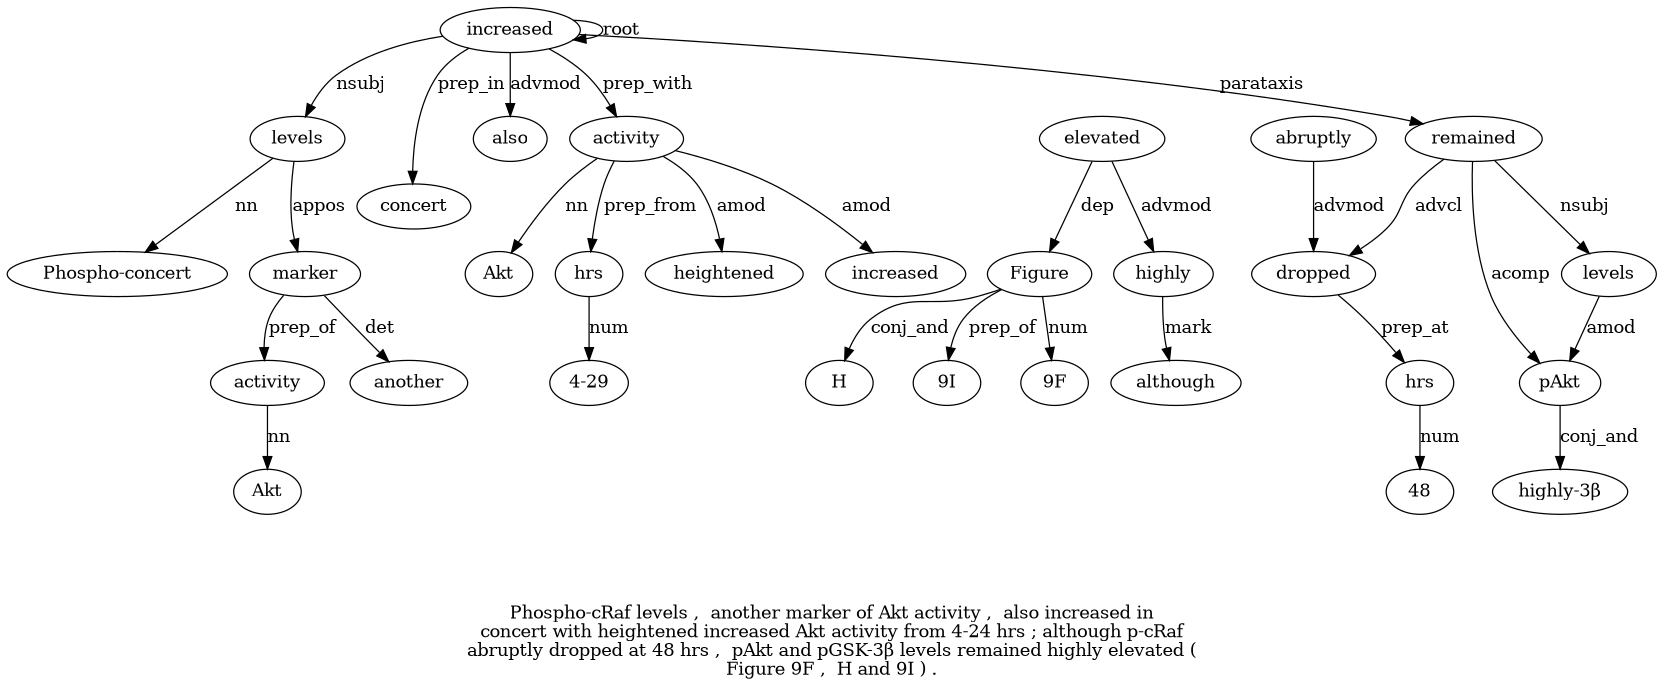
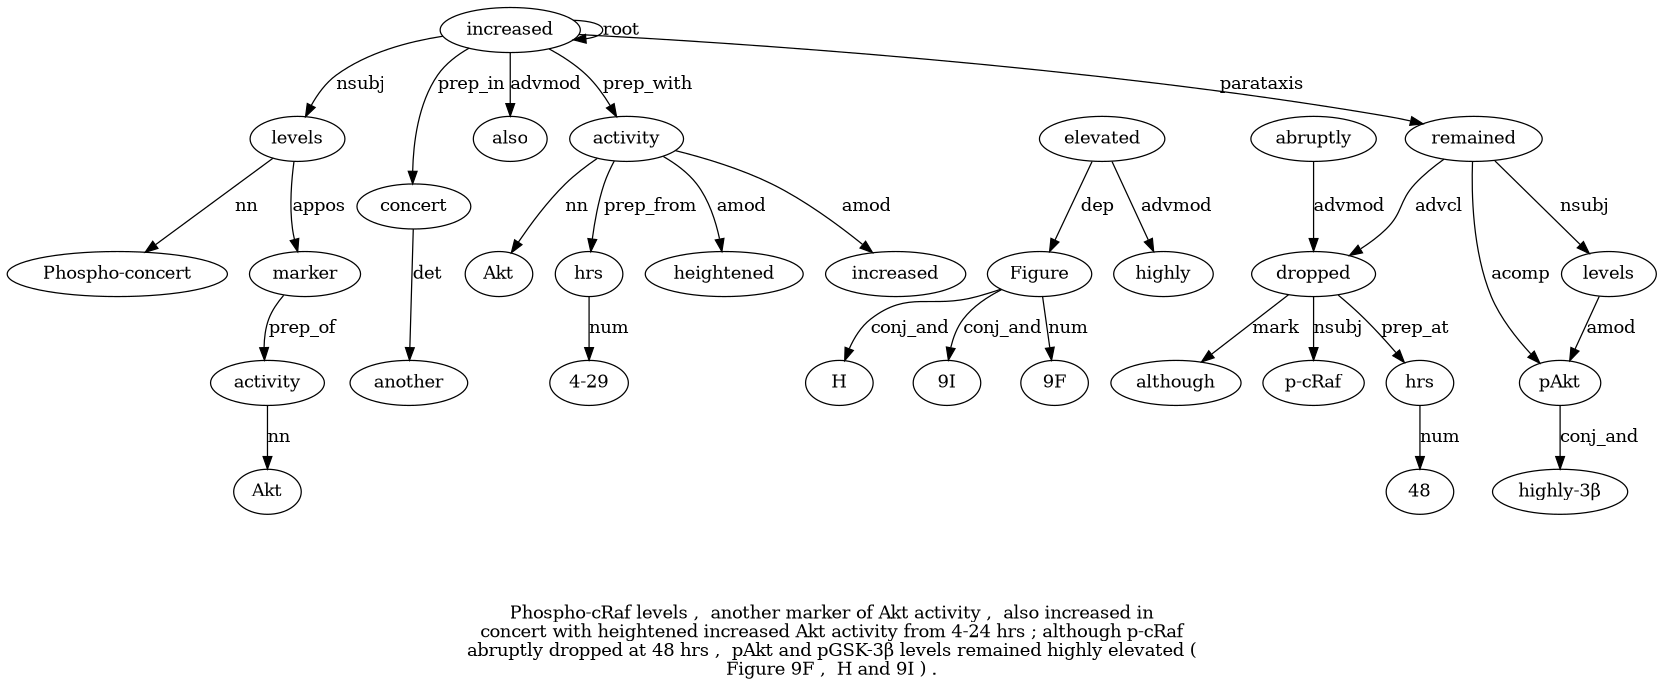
edge "highly" -> "although": now "dropped" -> "although"
edge "marker" -> "another": now "concert" -> "another"
edge "Figure" -> "9I": label "prep_of" -> "conj_and"
node "p-cRaf": added
